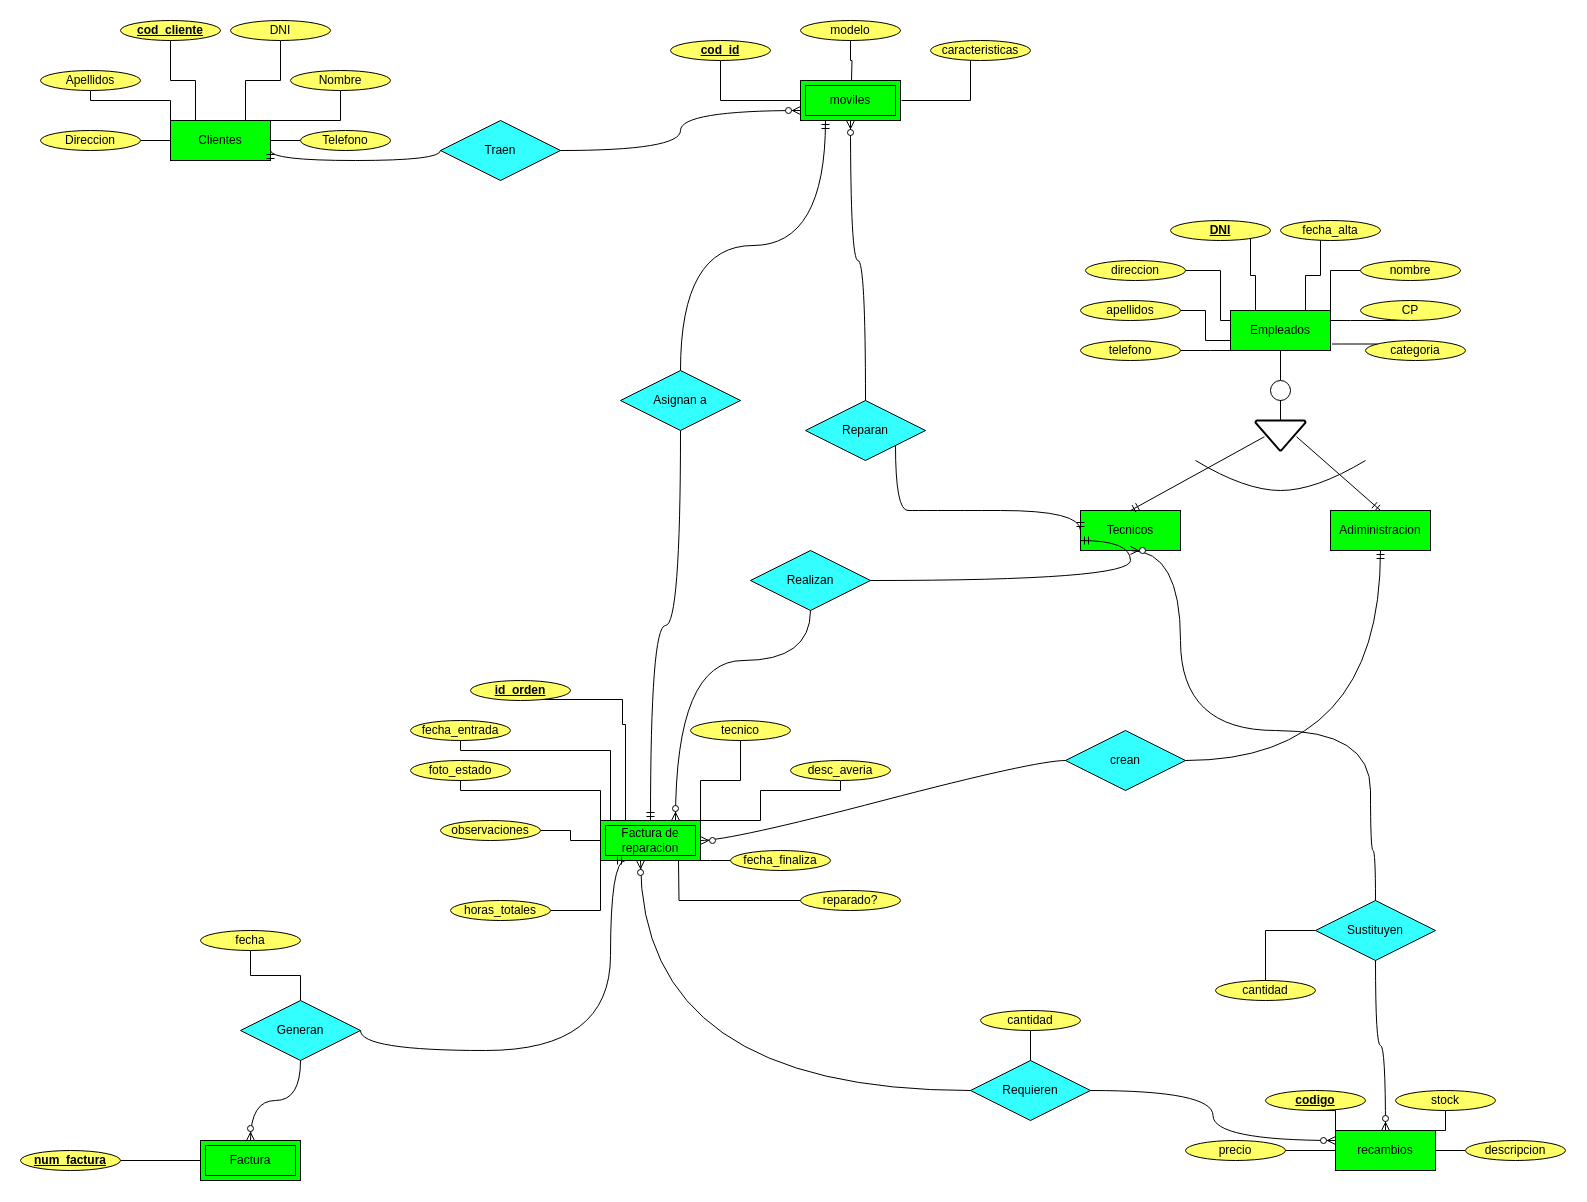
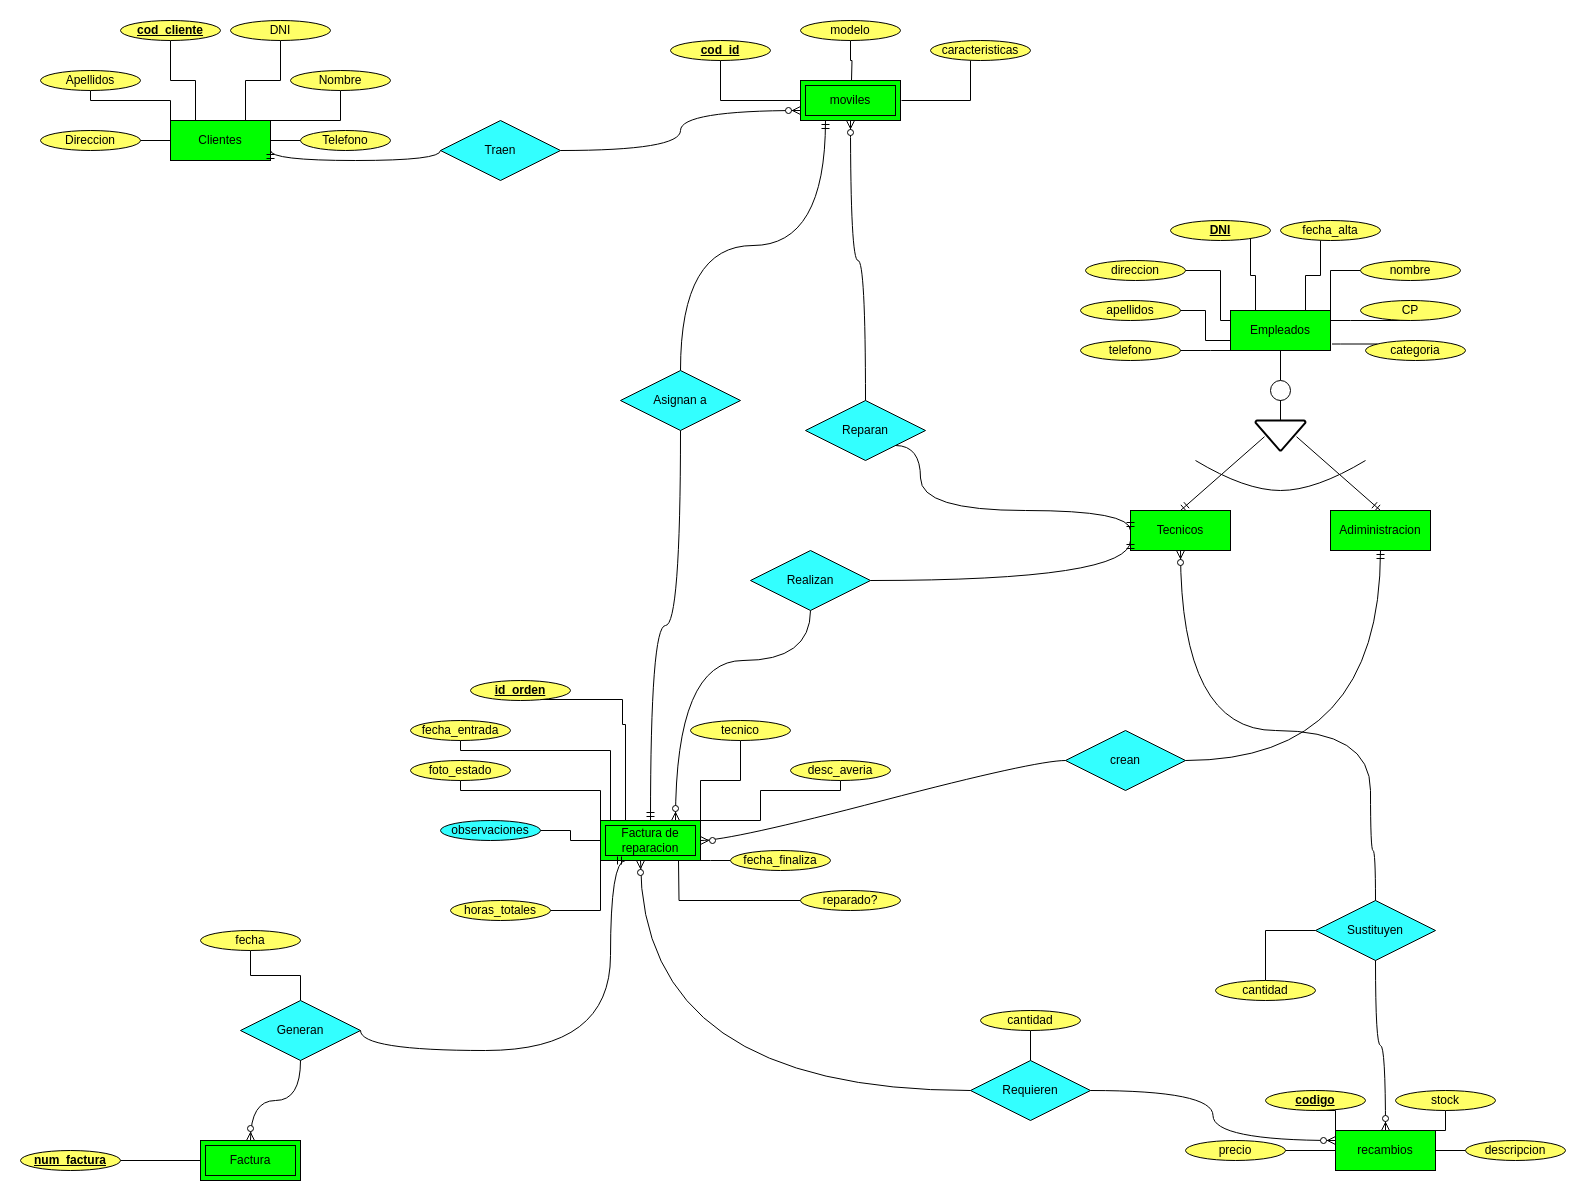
node "Tecnicos": moved (1131, 531) -> (1181, 531)
node "observaciones": fillcolor #ffff66 -> #33ffff
